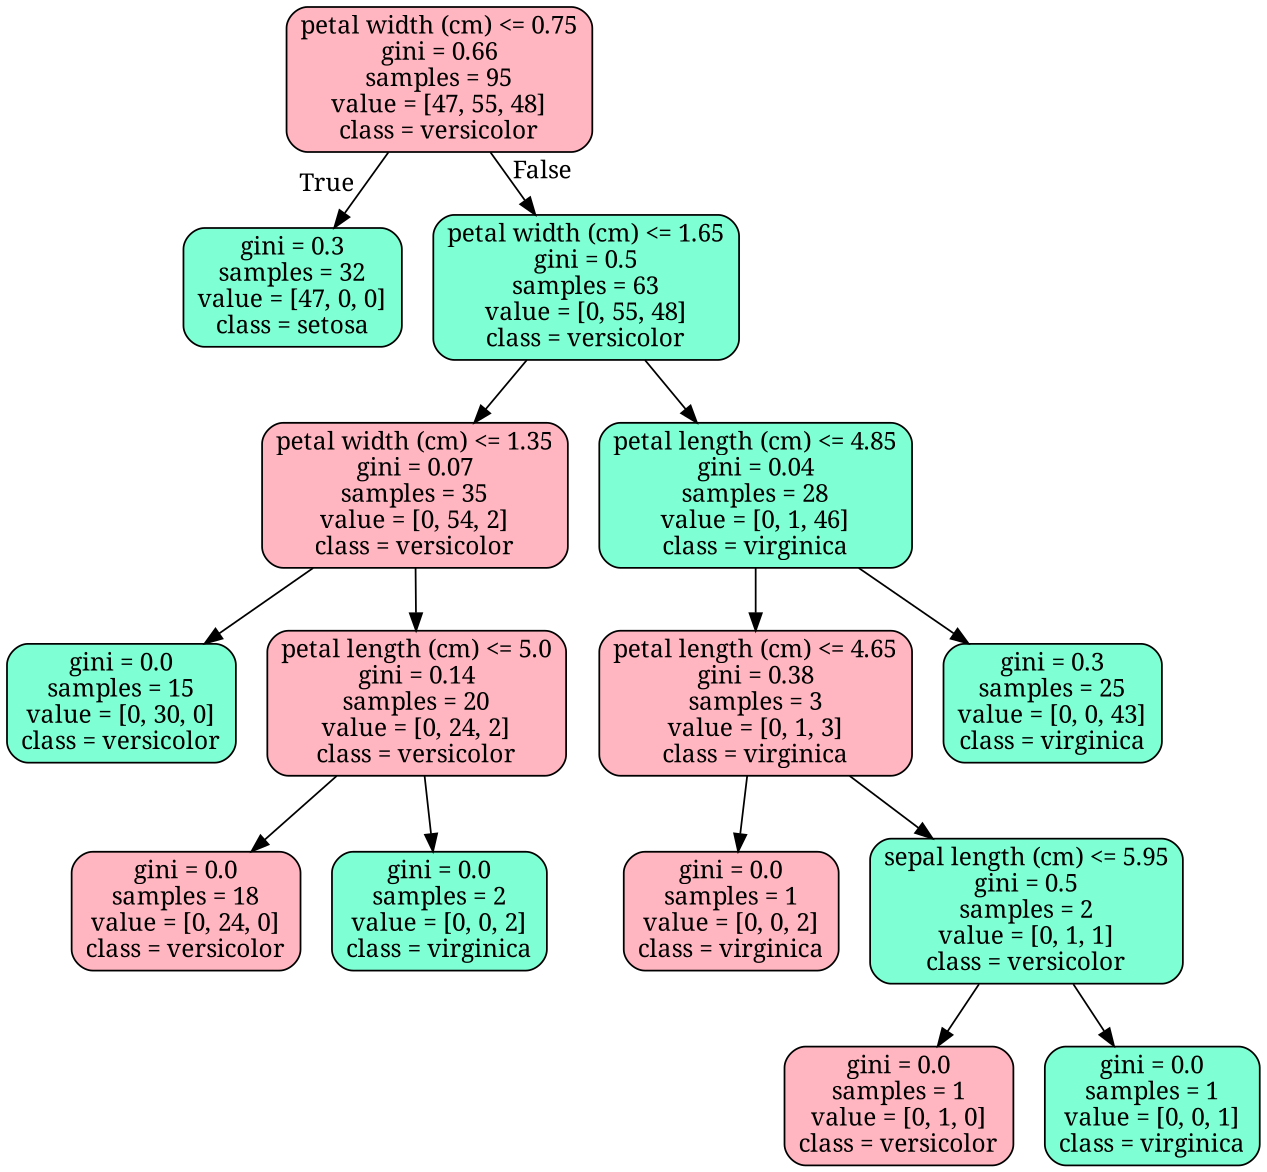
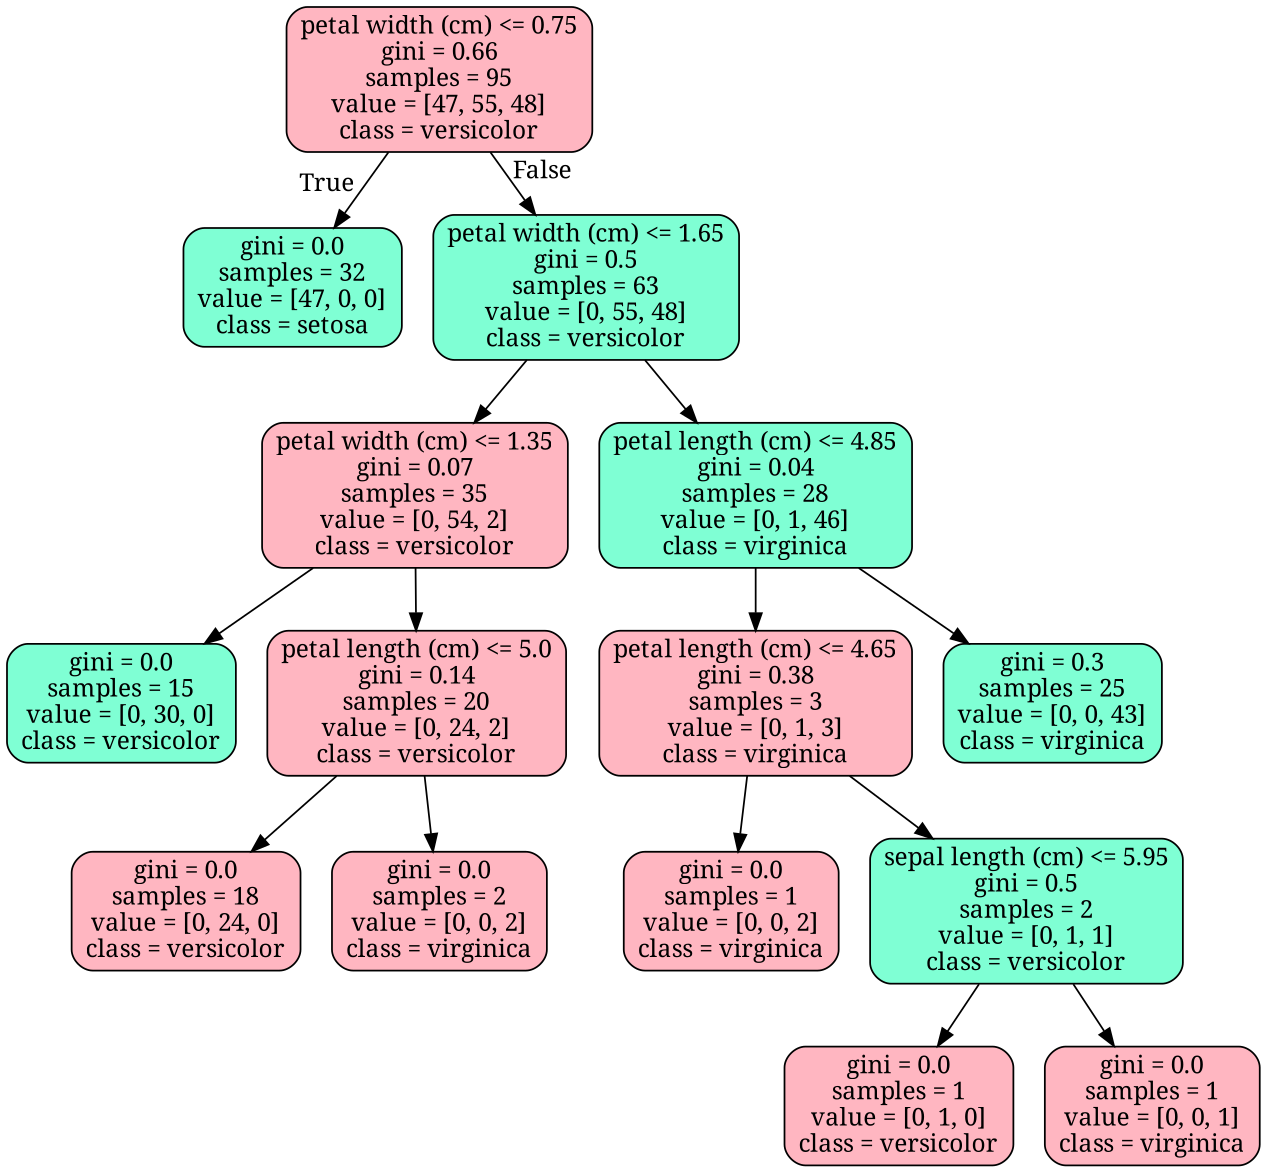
node "gini = 0.3 samples = 32 value = [47, 0, 0] class = setosa": label "gini = 0.3 samples = 32 value = [47, 0, 0] class = setosa" -> "gini = 0.0 samples = 32 value = [47, 0, 0] class = setosa"
node "gini = 0.0 samples = 2 value = [0, 0, 2] class = virginica": fillcolor aquamarine -> lightpink
node "gini = 0.0 samples = 1 value = [0, 0, 1] class = virginica": fillcolor aquamarine -> lightpink
